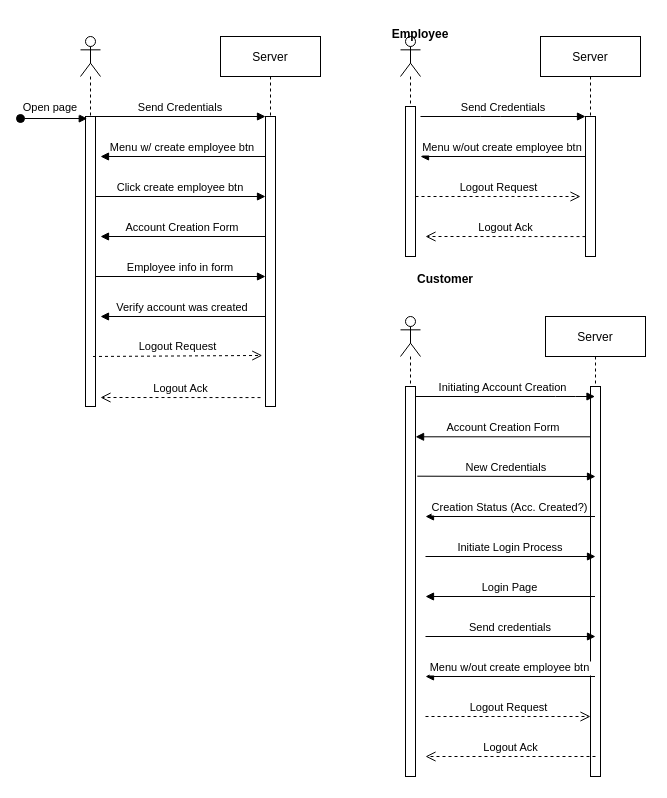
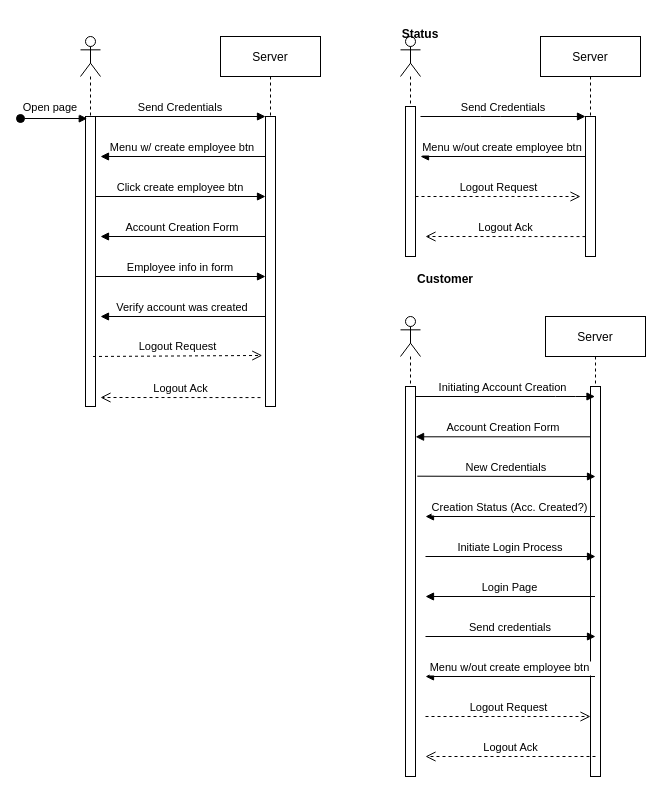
node "Employee": label "Employee" -> "Status"
